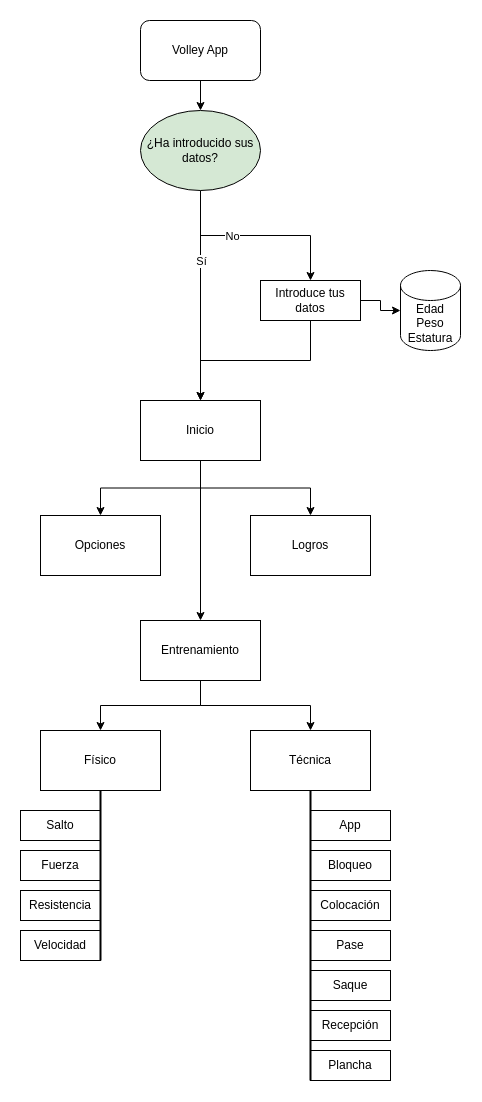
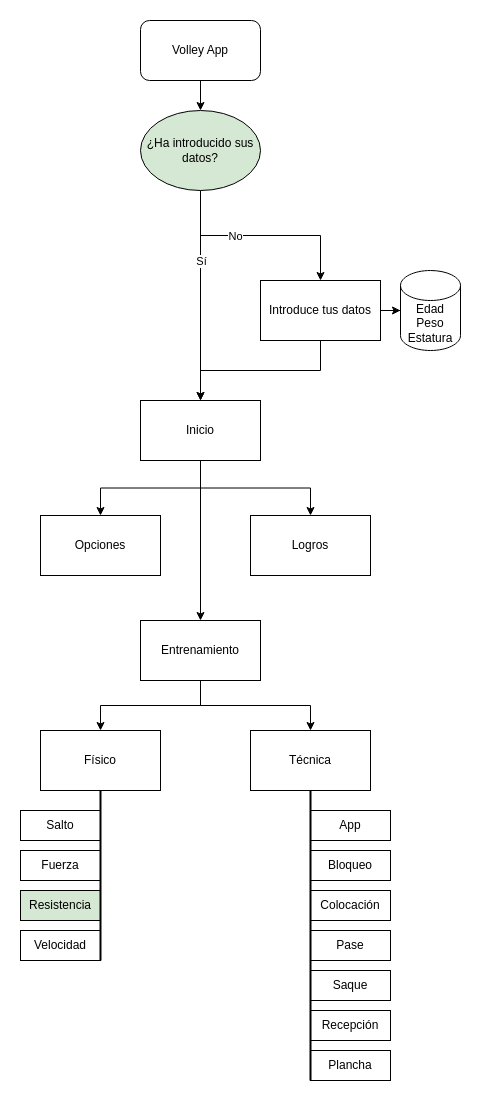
node "Introduce tus datos": size 100x40 -> 120x60
node "Resistencia": fillcolor #ffffff -> #d5e8d4
